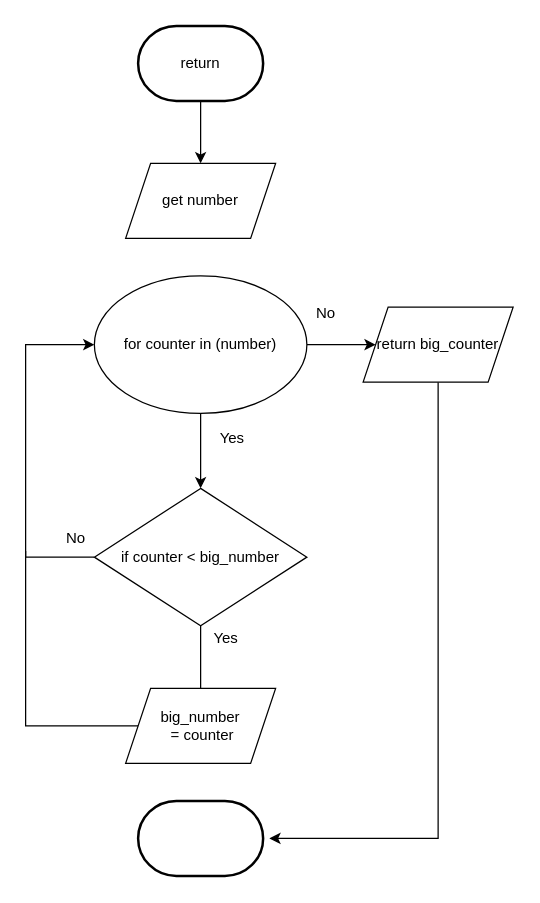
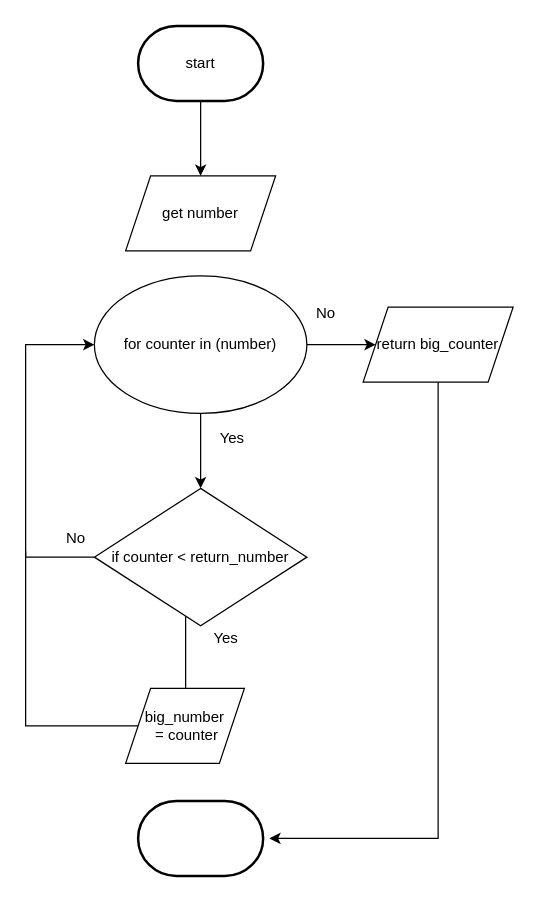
node "return": label "return" -> "start"
node "get number": moved (201, 201) -> (201, 213)
node "if counter < big_number": label "if counter < big_number" -> "if counter < return_number"
node "big_number = counter": size 150x75 -> 119x75
